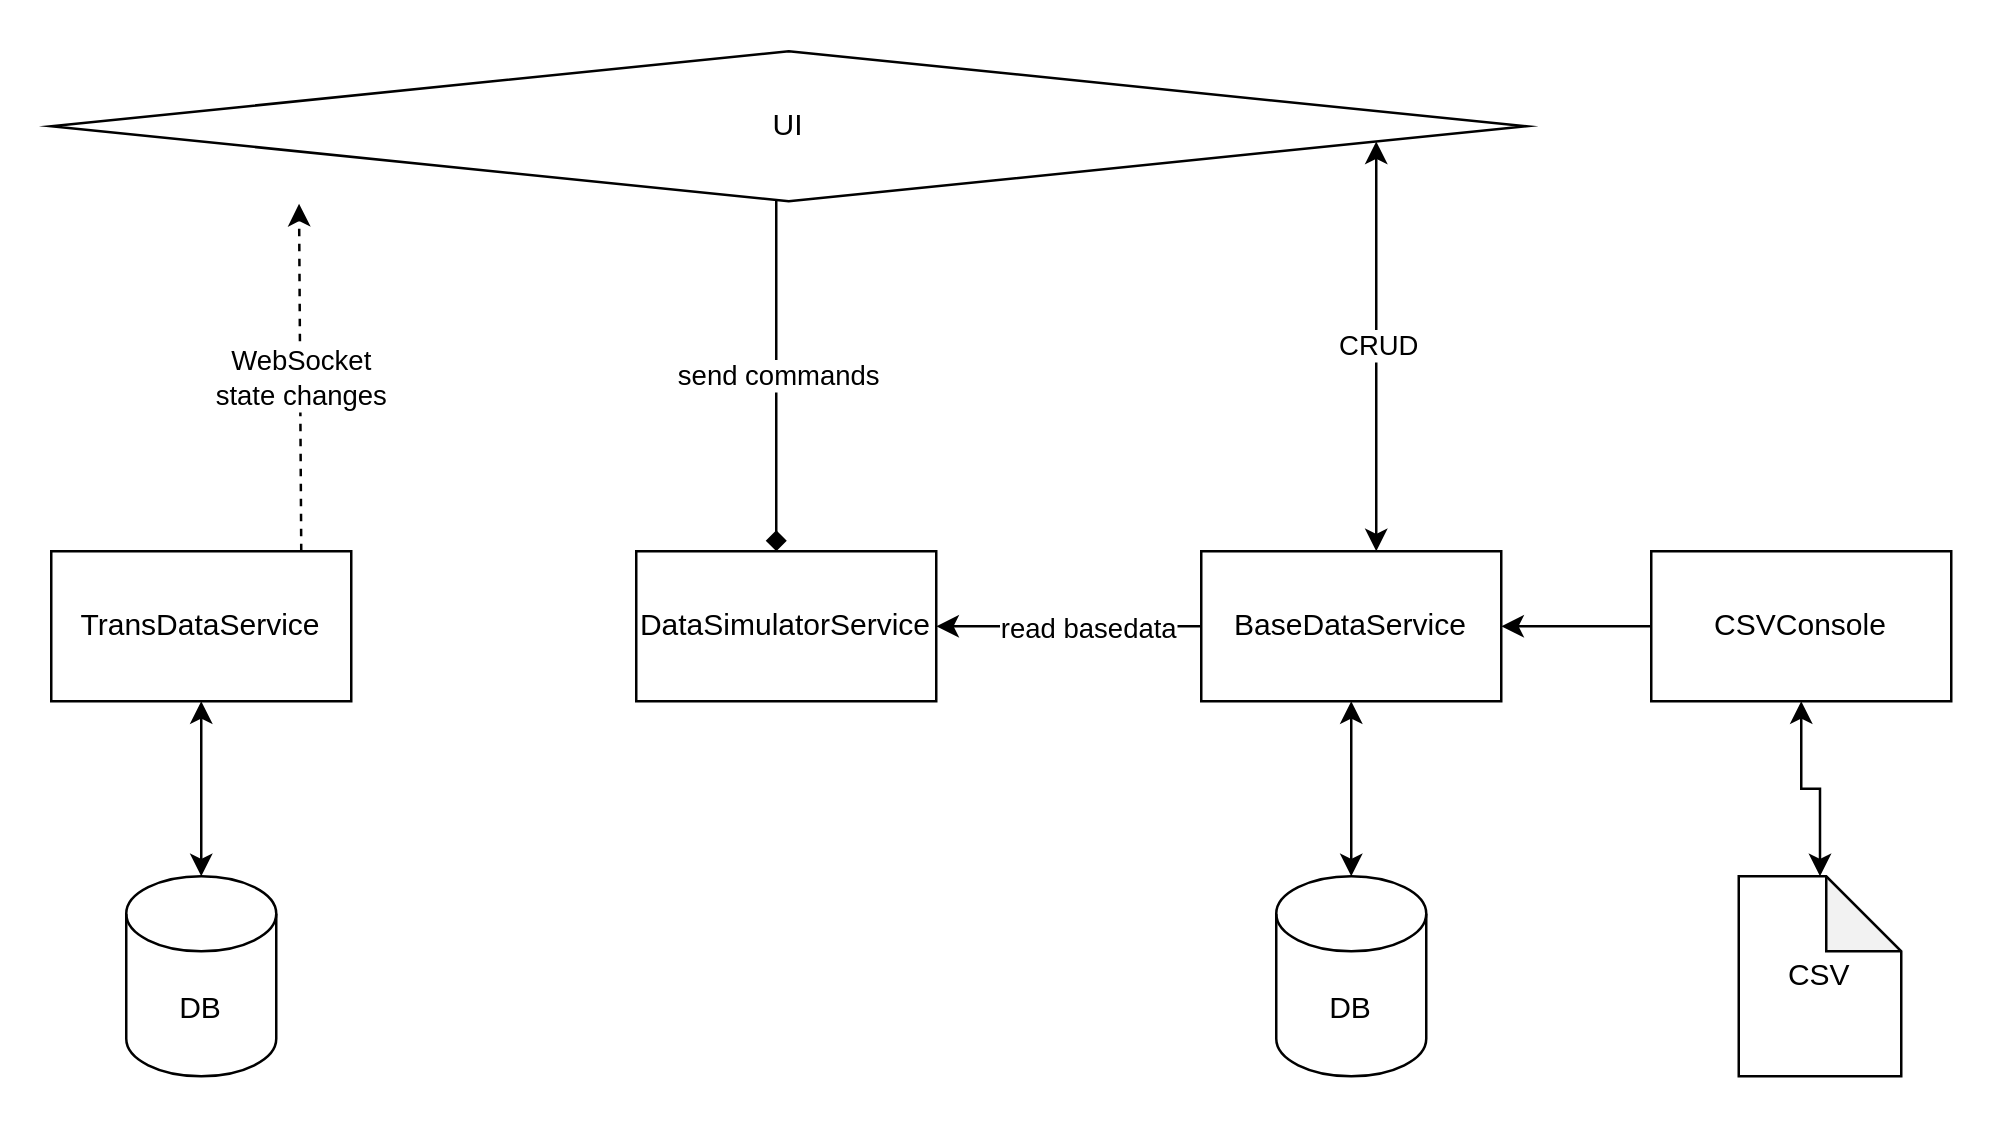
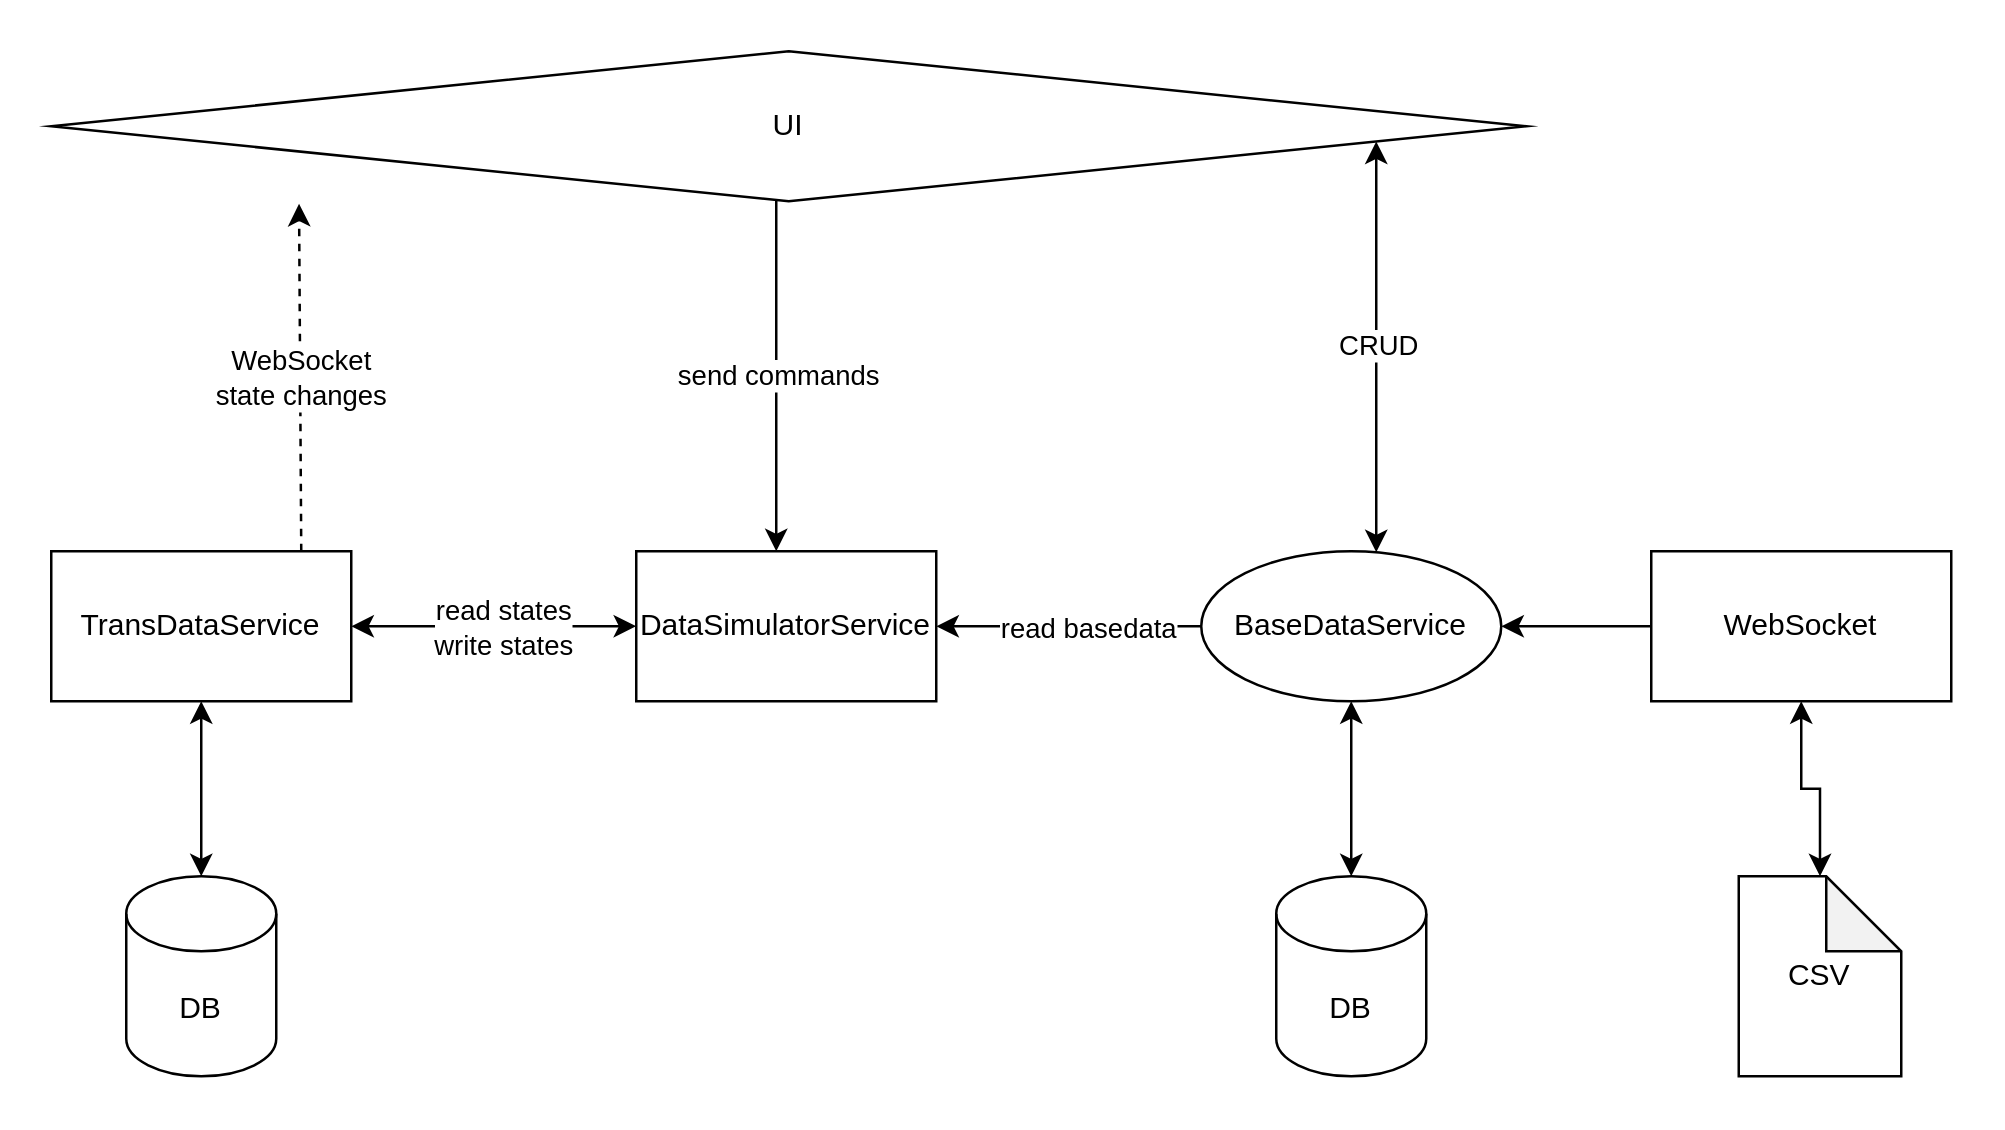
edge "UI" -> "DataSimulatorService": arrowhead diamond -> classic
edge "TransDataService" -- "DataSimulatorService": added, label "read states write states"
node "BaseDataService": shape rectangle -> ellipse
node "CSVConsole": label "CSVConsole" -> "WebSocket"
